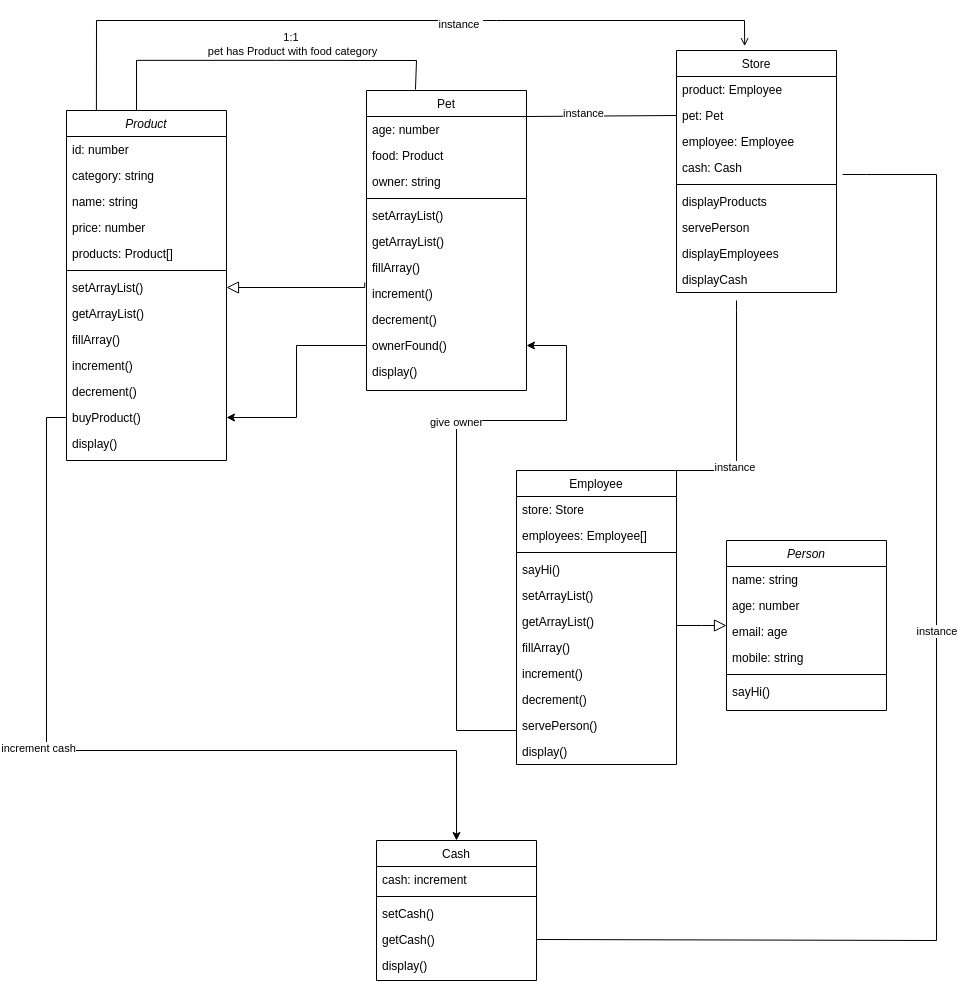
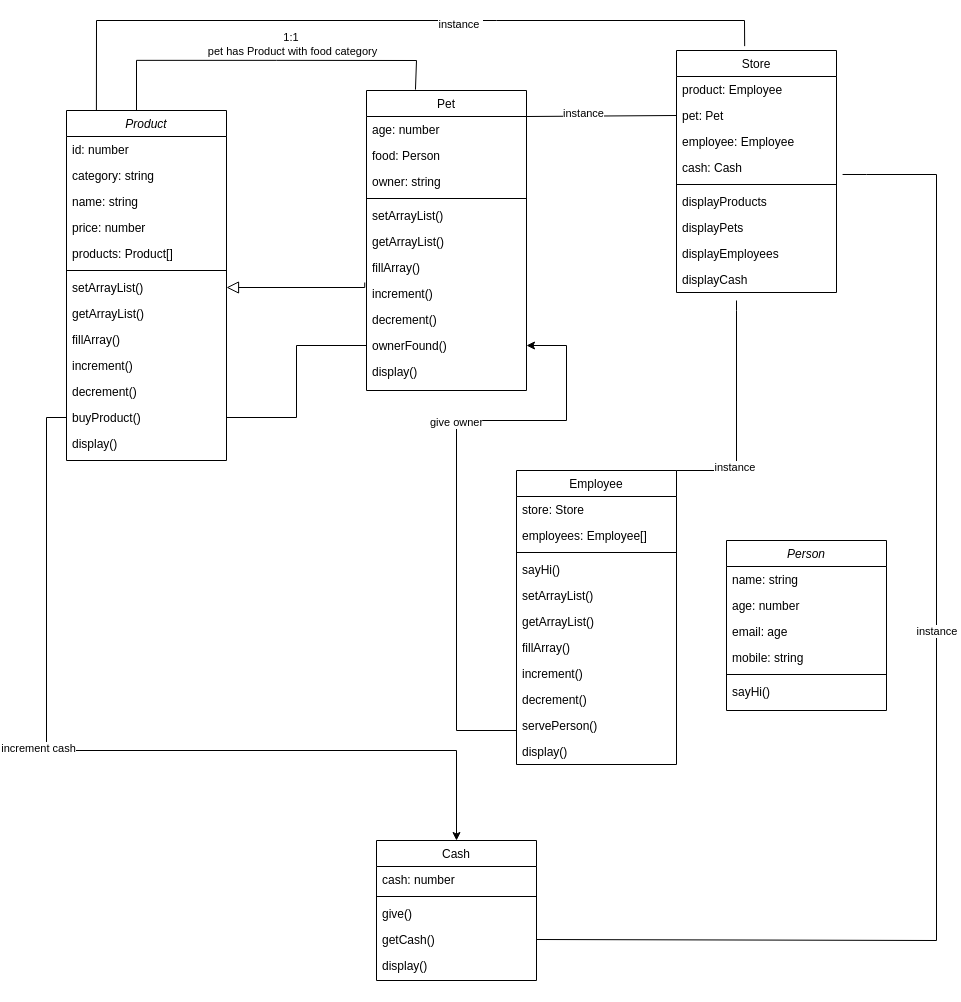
edge "Product" -> "Store": arrowhead open -> none
node "food: Product": label "food: Product" -> "food: Person"
node "servePerson": label "servePerson" -> "displayPets"
edge "ownerFound()" -> "buyProduct()": arrowhead classic -> none
edge "Employee" -> "Person": removed
node "cash: increment": label "cash: increment" -> "cash: number"
node "setCash()": label "setCash()" -> "give()"
